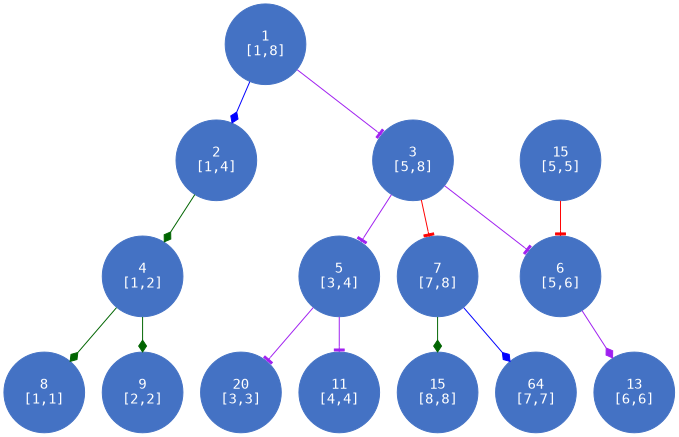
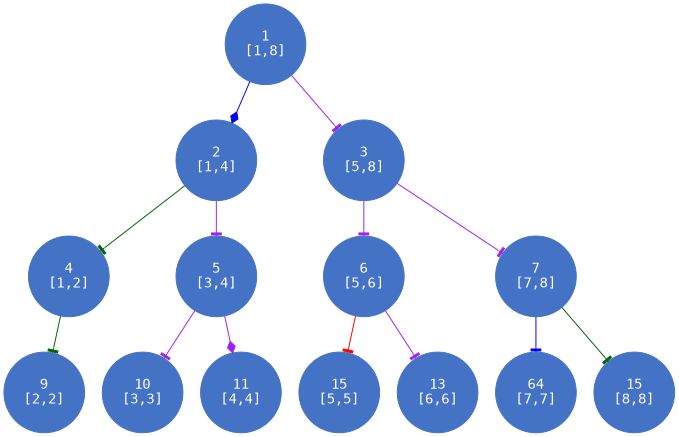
edge "2 [1,4]" -> "4 [1,2]": arrowhead diamond -> tee
edge "3 [5,8]" -> "5 [3,4]": now "2 [1,4]" -> "5 [3,4]"
edge "3 [5,8]" -> "7 [7,8]": color red -> purple
edge "15 [5,5]" -> "6 [5,6]": reversed
edge "4 [1,2]" -> "9 [2,2]": arrowhead diamond -> tee
edge "7 [7,8]" -> "15 [8,8]": arrowhead diamond -> tee
edge "6 [5,6]" -> "13 [6,6]": arrowhead diamond -> tee
edge "7 [7,8]" -> "64 [7,7]": arrowhead diamond -> tee
edge "5 [3,4]" -> "11 [4,4]": arrowhead tee -> diamond
node "8 [1,1]": removed
node "20 [3,3]": label "20 [3,3]" -> "10 [3,3]"
